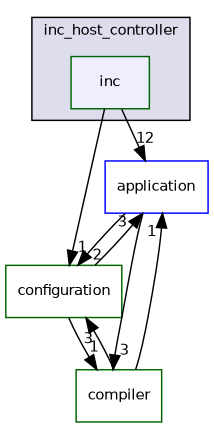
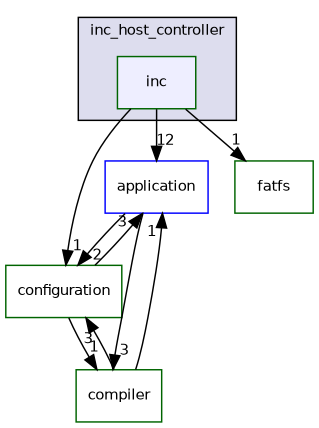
node "fatfs": added
